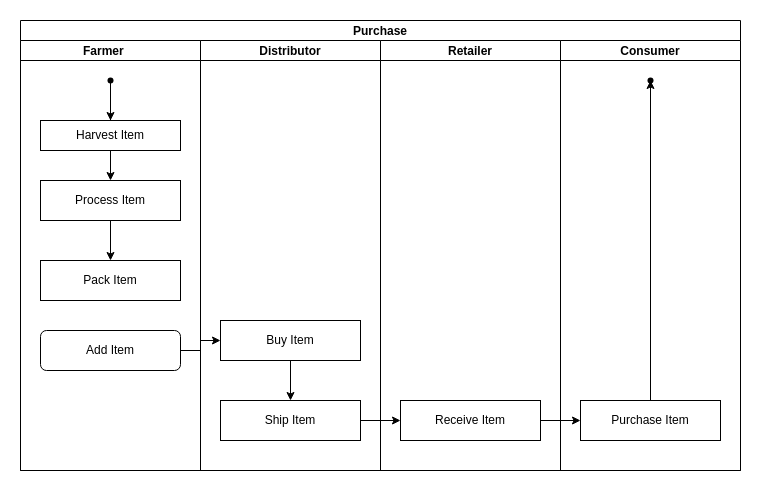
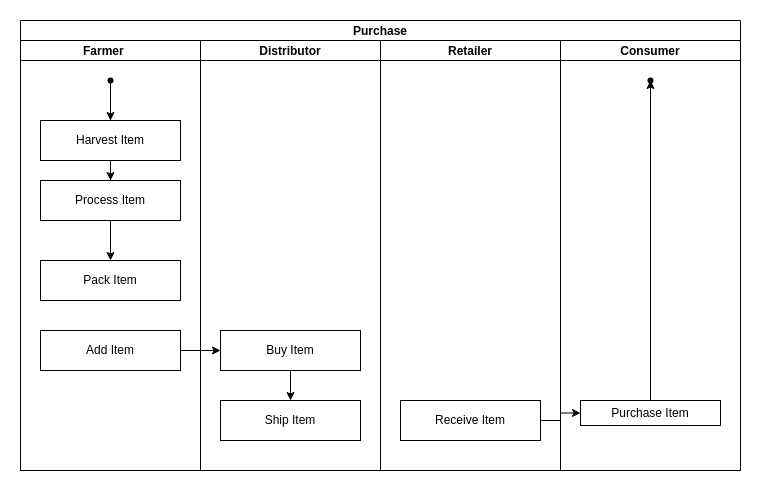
node "Harvest Item": size 140x30 -> 140x40
node "Buy Item": moved (291, 341) -> (291, 351)
node "Add Item": shape rounded rectangle -> rectangle
edge "Ship Item" -> "Receive Item": removed
node "Purchase Item": size 140x40 -> 140x25
